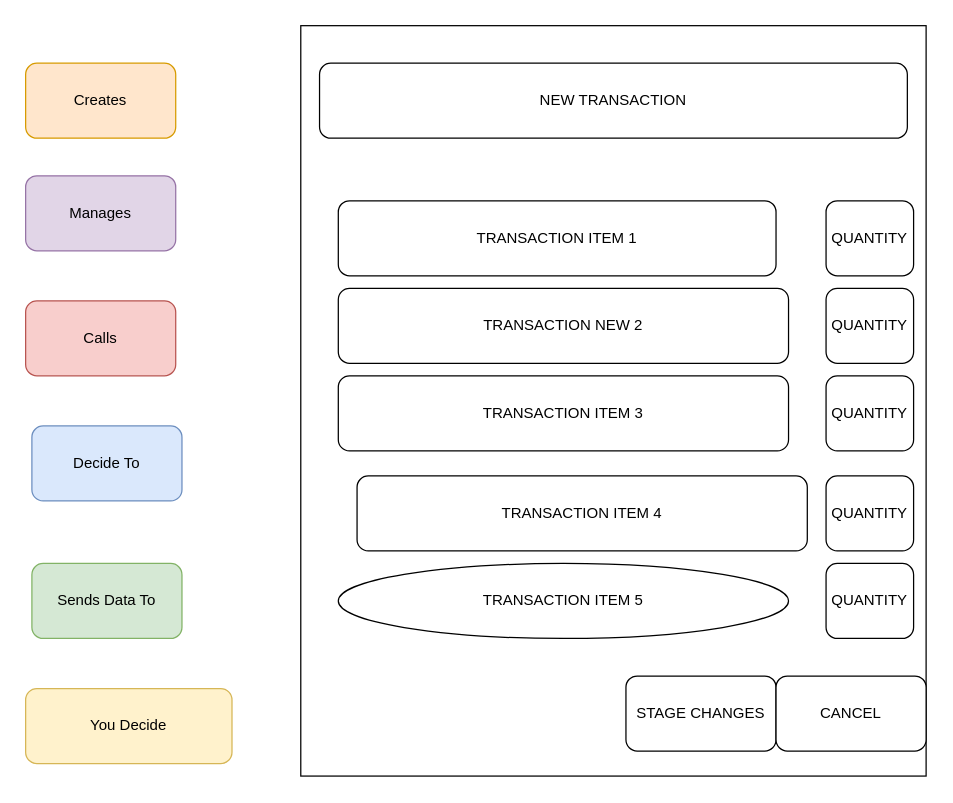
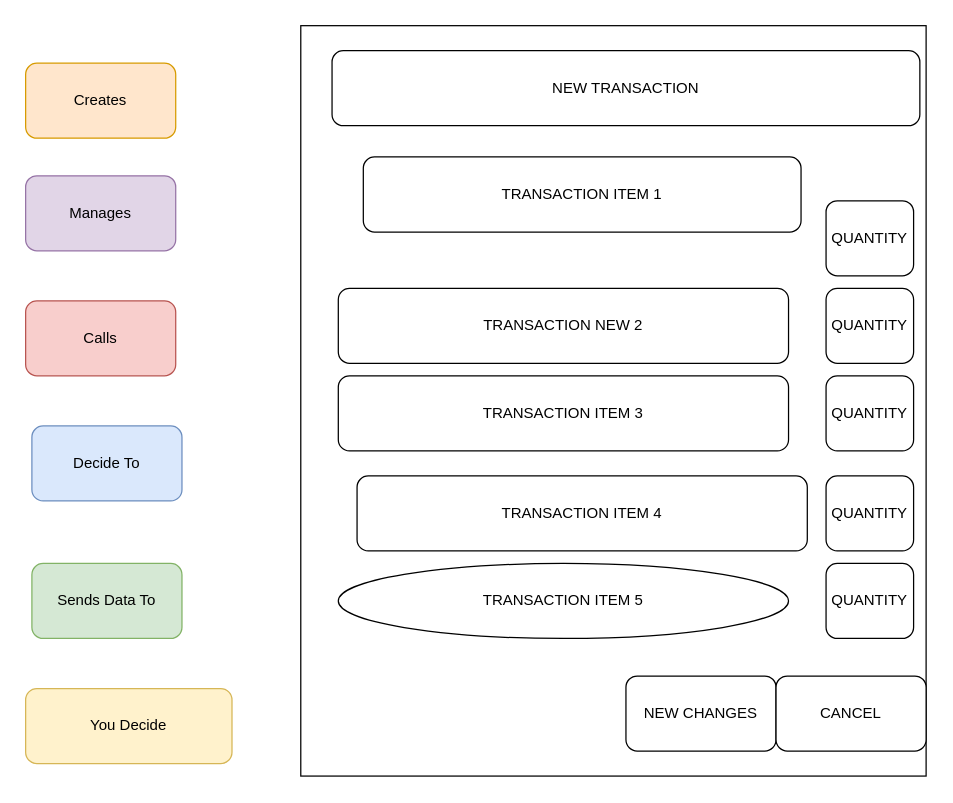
node "NEW TRANSACTION": moved (613, 101) -> (626, 88)
node "TRANSACTION ITEM 1": moved (557, 238) -> (582, 194)
node "STAGE CHANGES": label "STAGE CHANGES" -> "NEW CHANGES"
